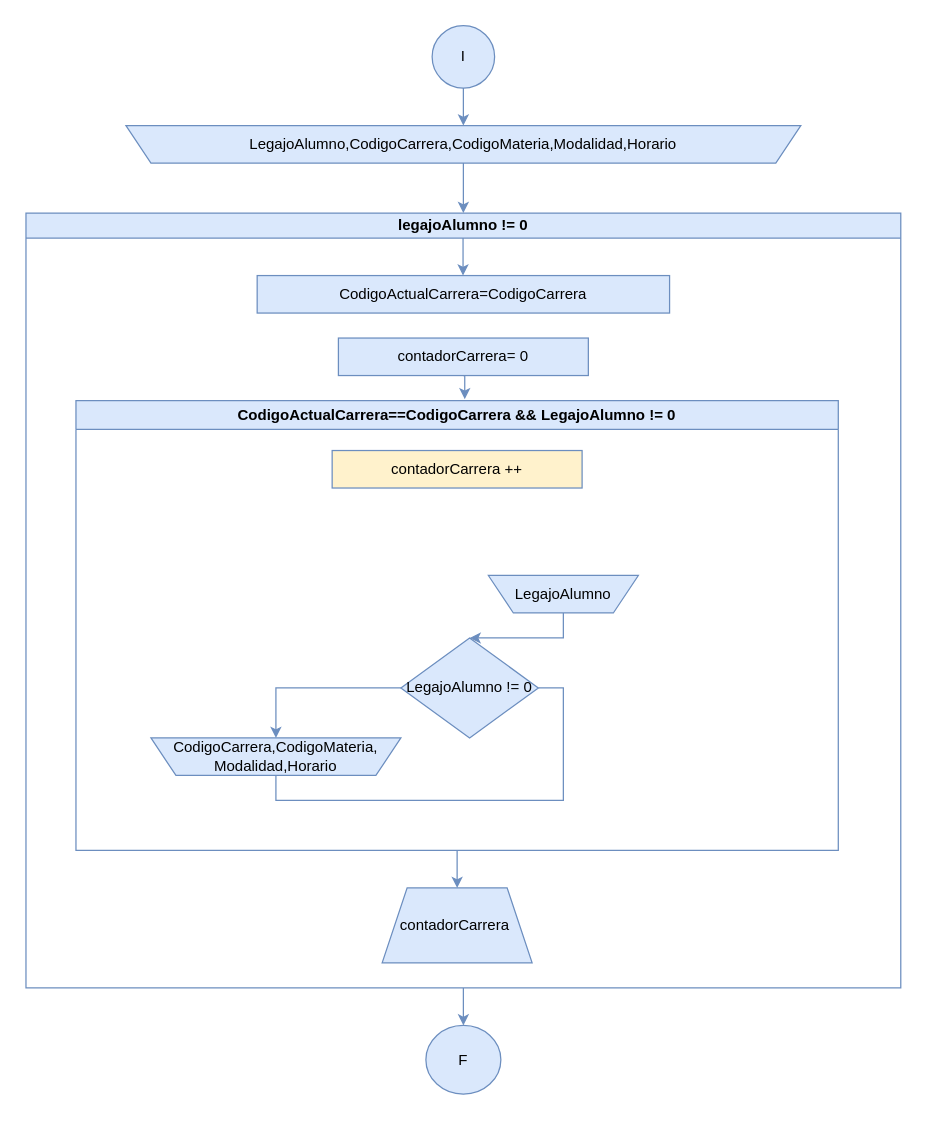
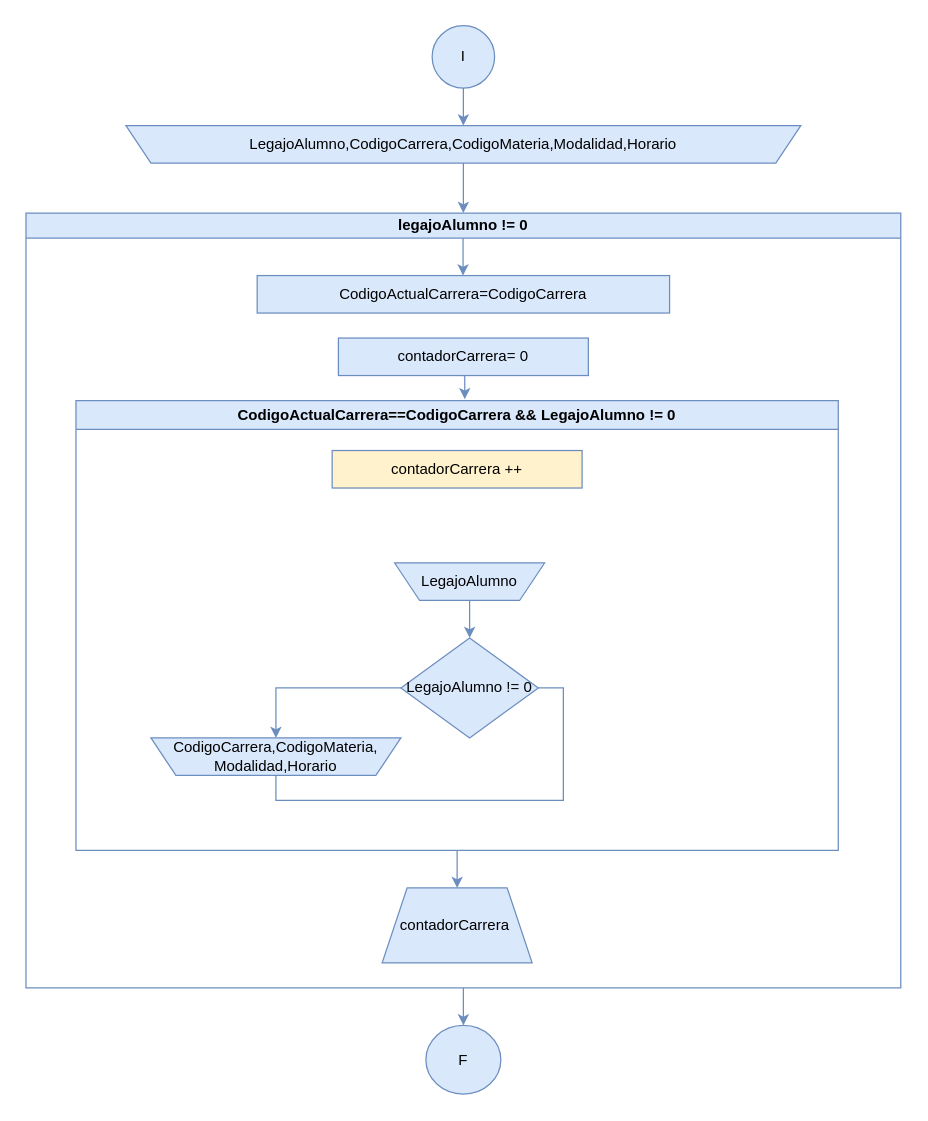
node "LegajoAlumno": moved (563, 594) -> (469, 582)
